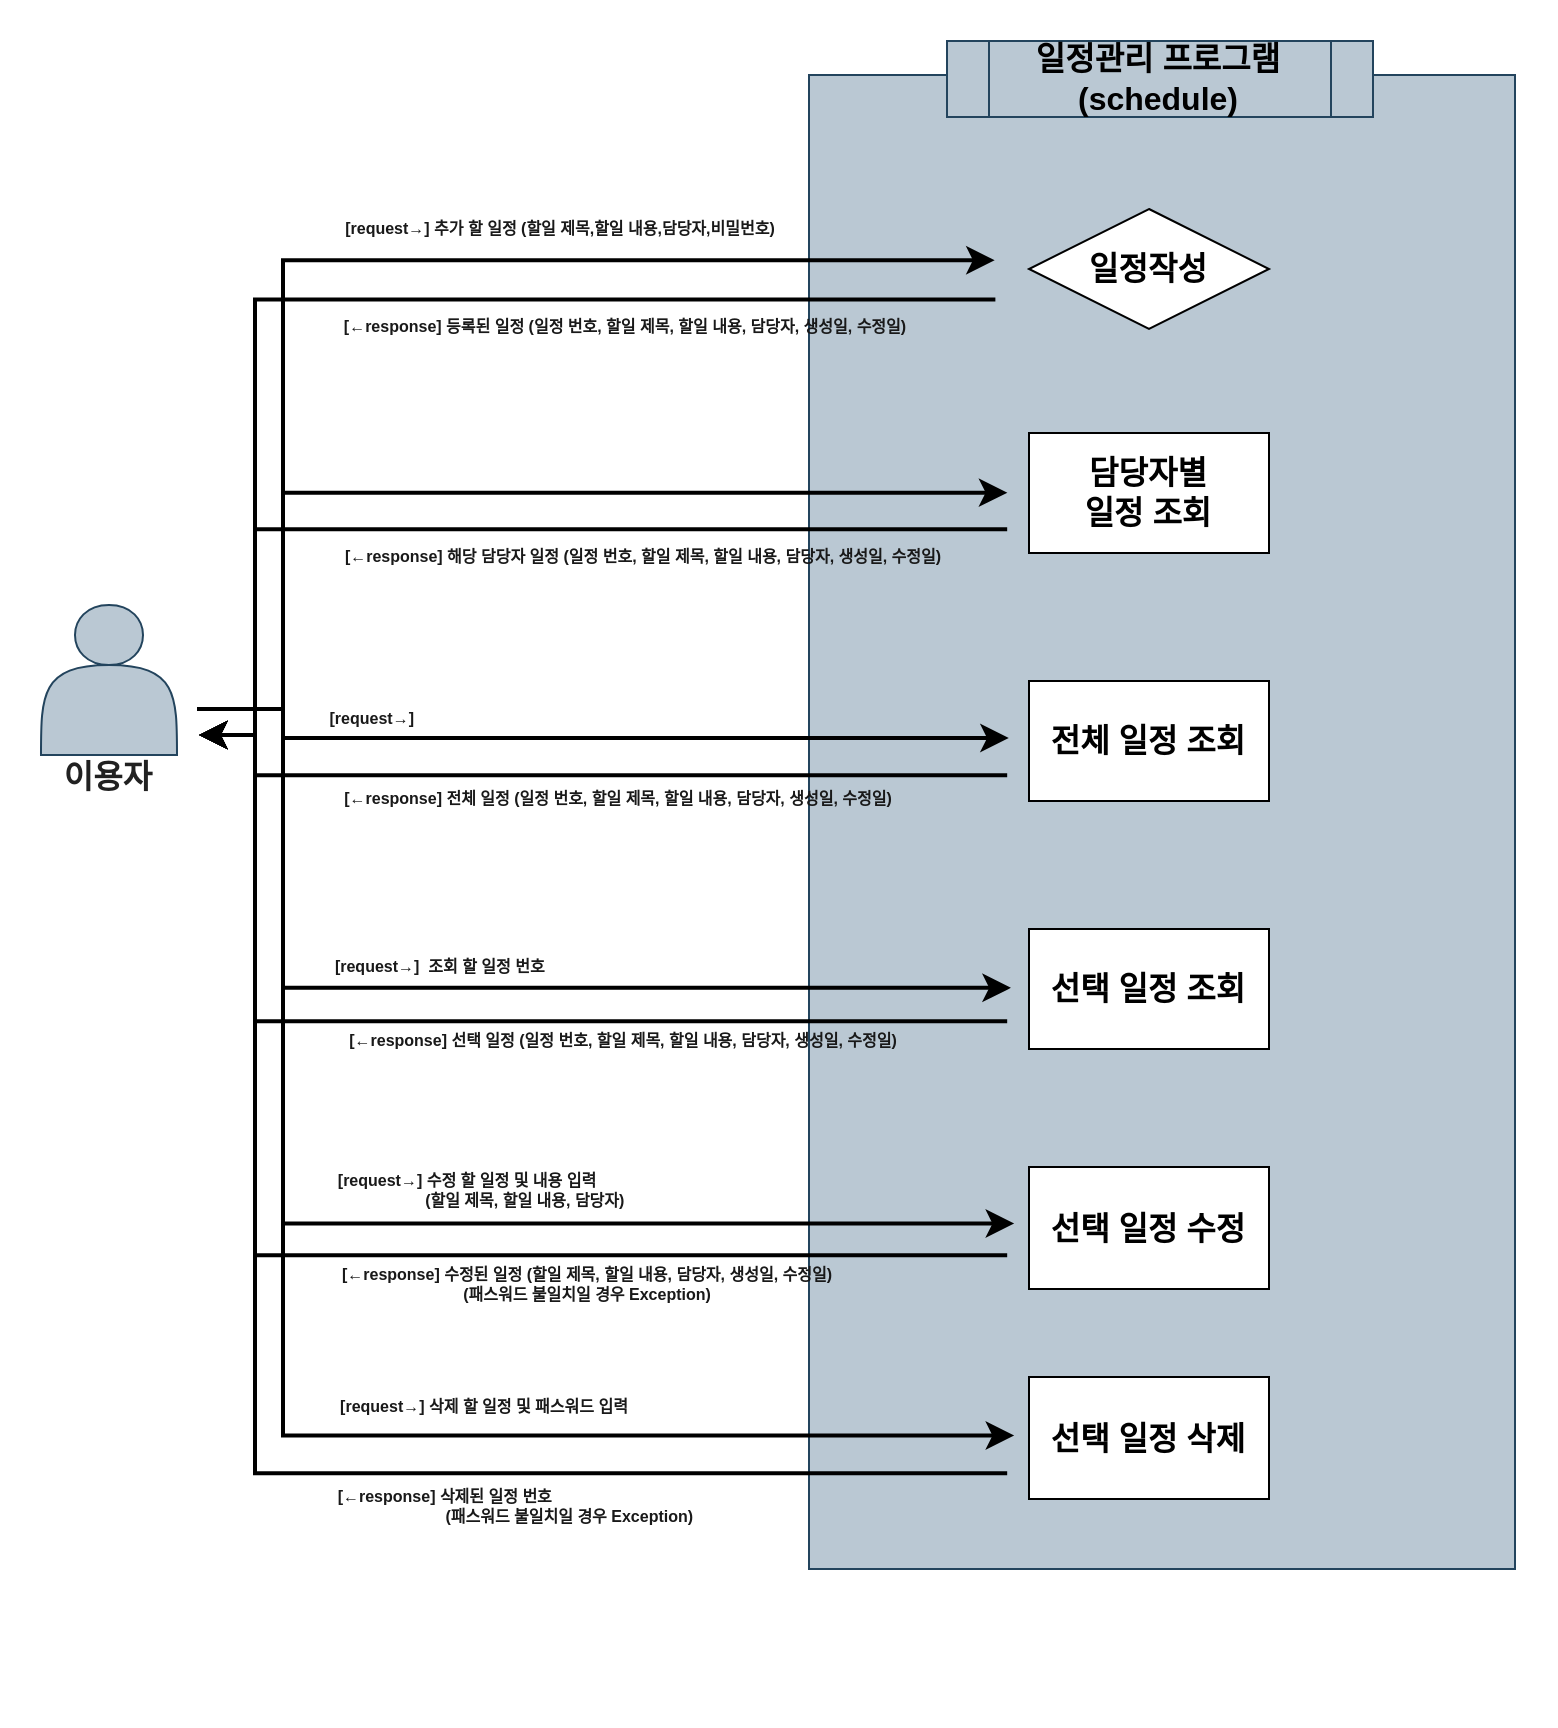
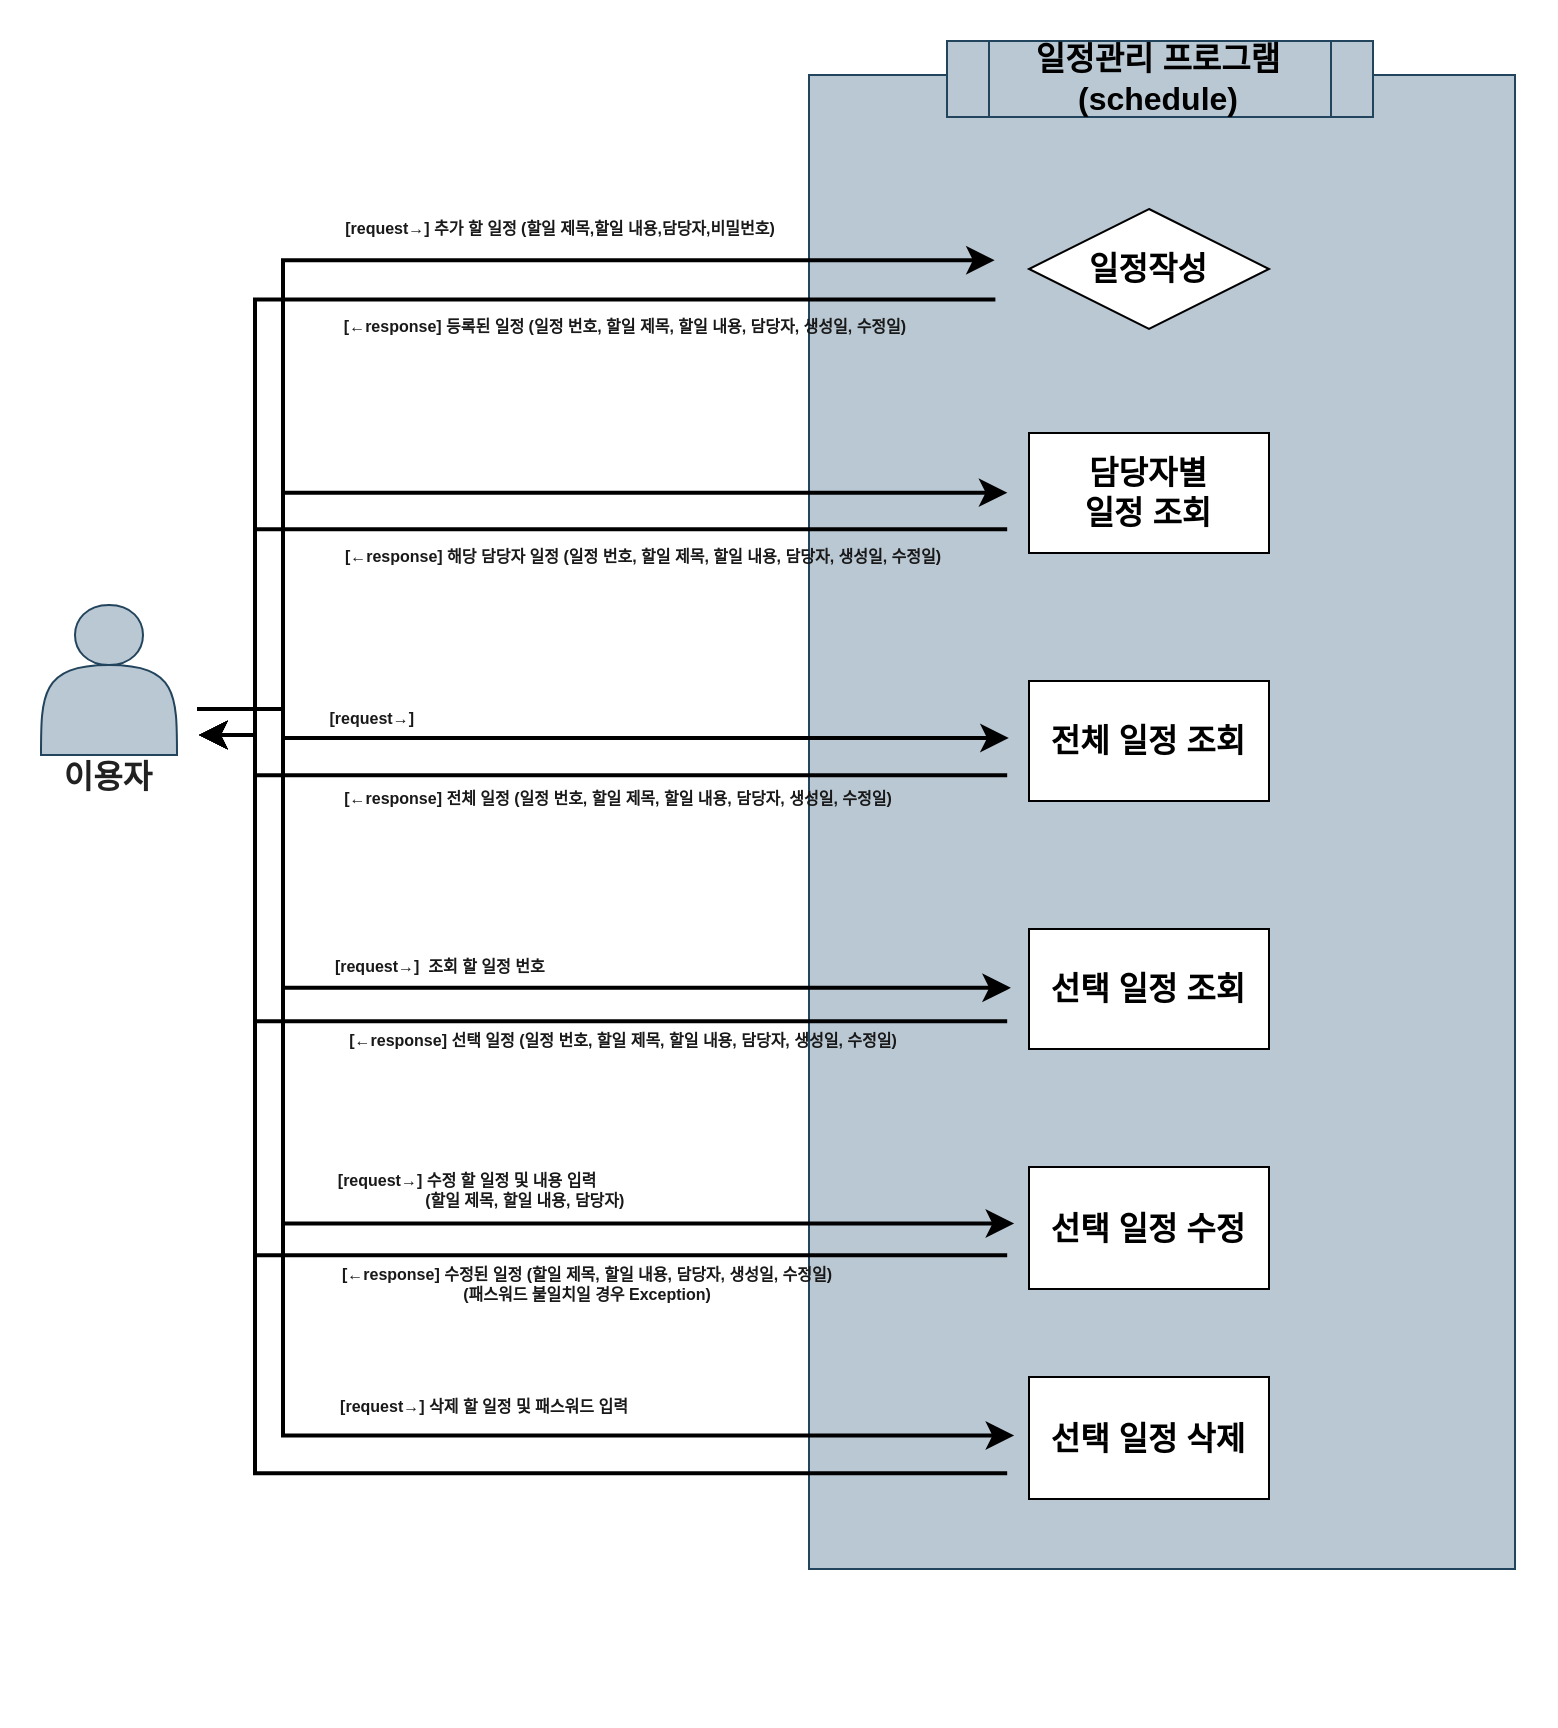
node "[←response] 삭제된 일정 번호 (패스워드 불일치일 경우 Exception)": removed
